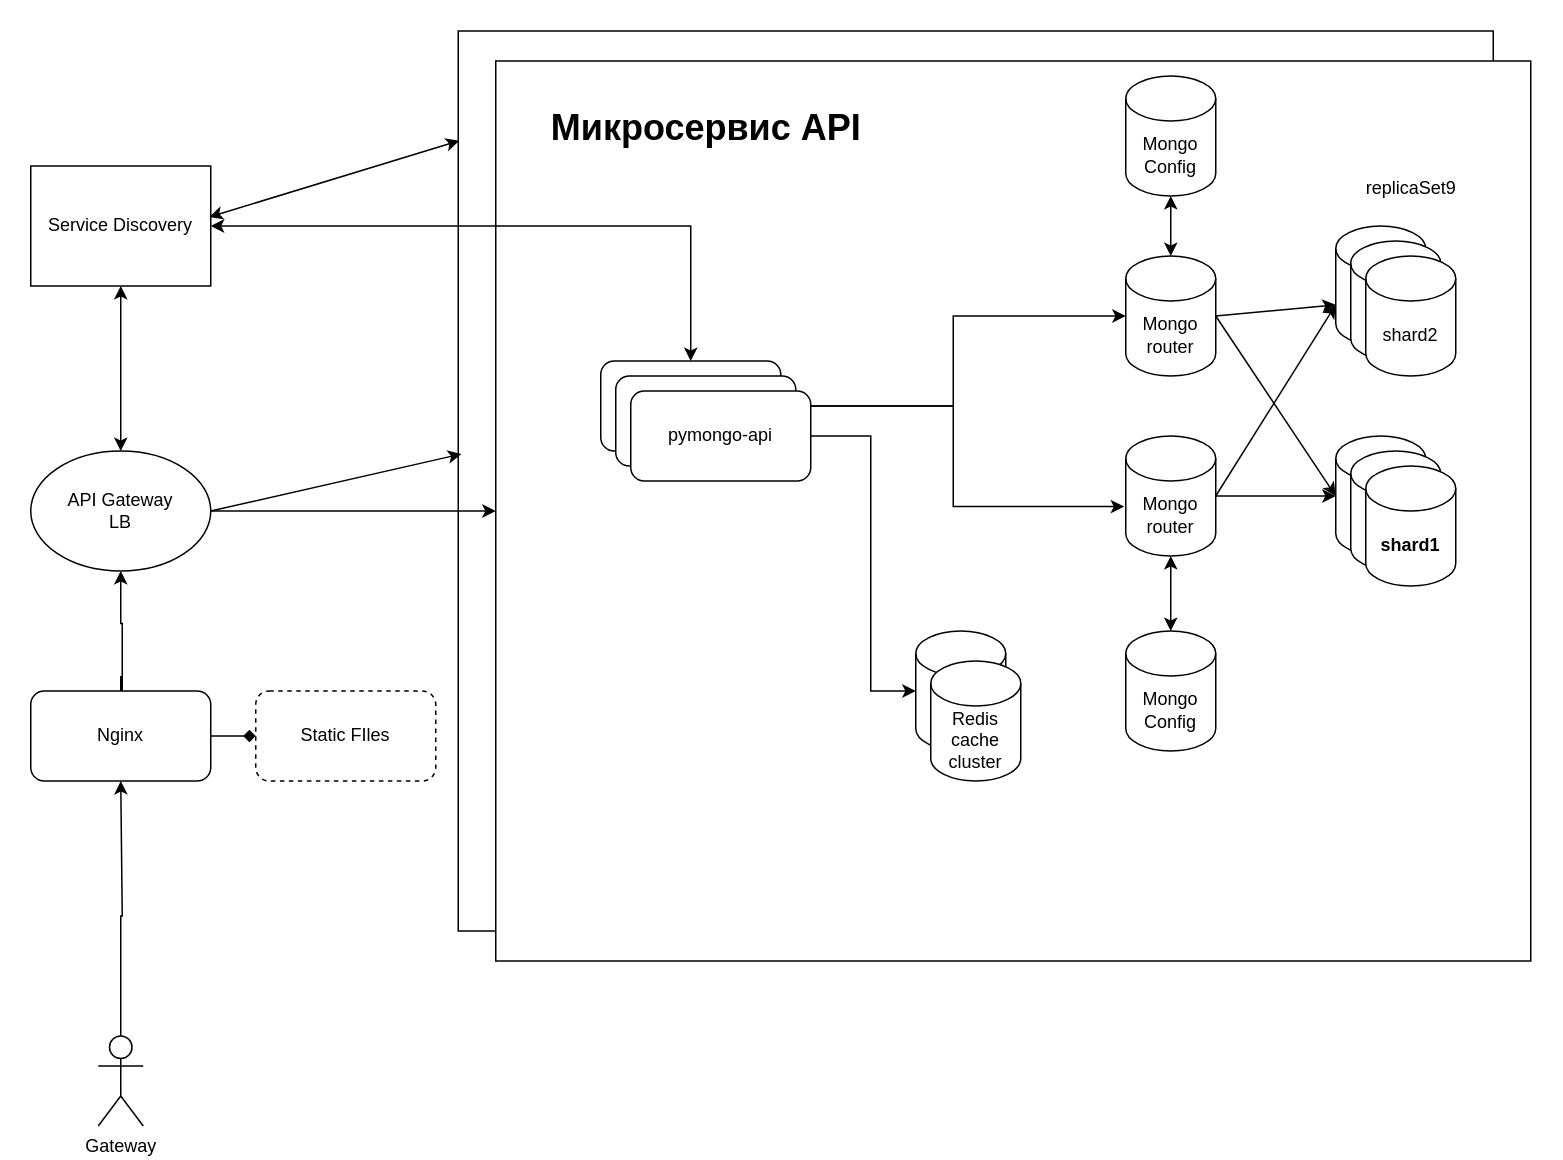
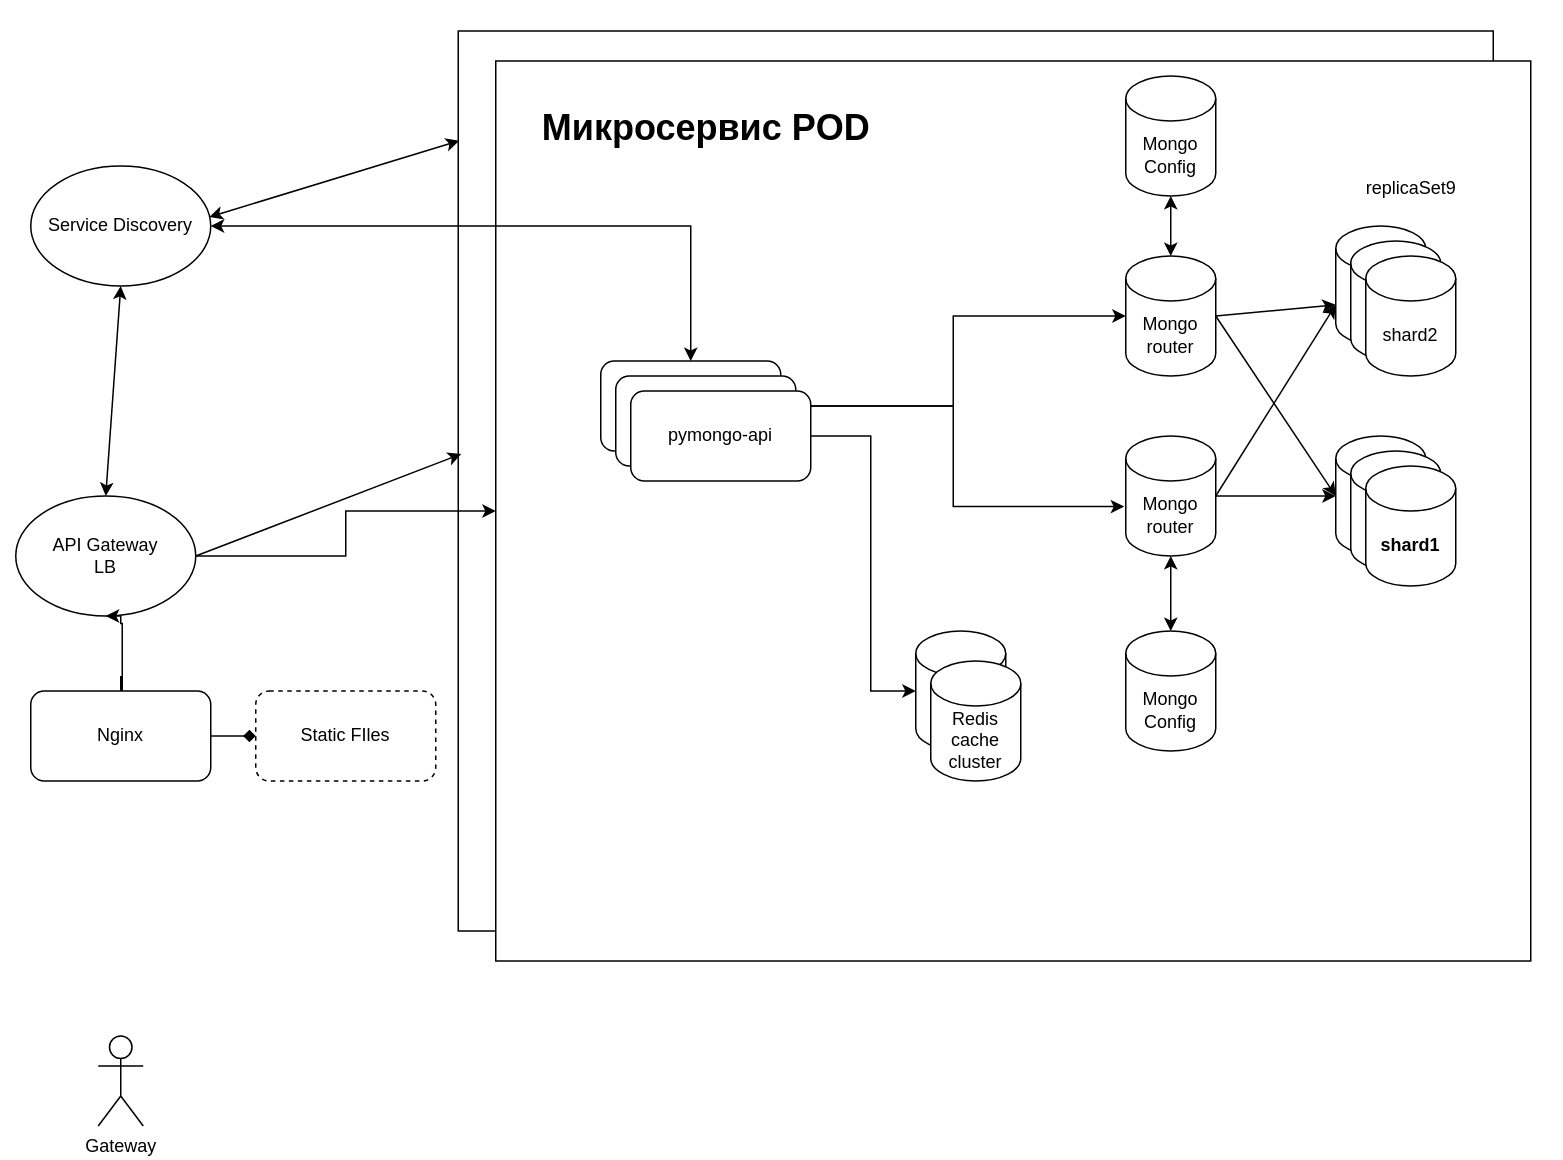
node "Микросервис API": label "Микросервис API" -> "Микросервис POD"
node "Service Discovery": shape rectangle -> ellipse
node "API Gateway LB": moved (121, 511) -> (106, 556)
edge "Gateway" -> "Nginx": removed
